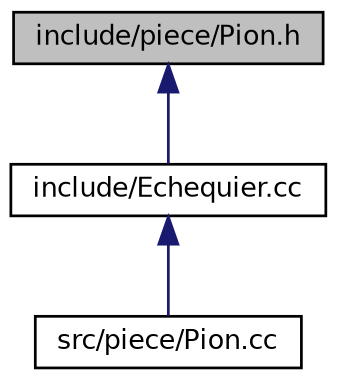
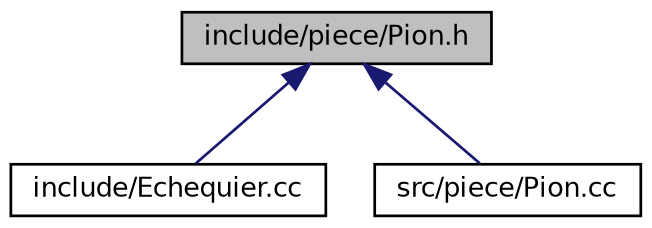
edge "src/piece/Pion.cc" -> "include/Echequier.cc": now "src/piece/Pion.cc" -> "include/piece/Pion.h"
